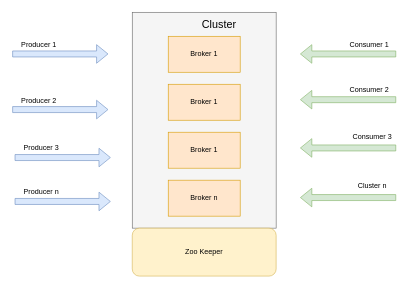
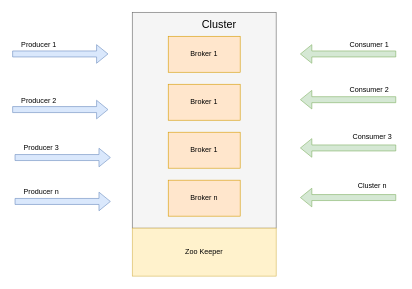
node "Zoo Keeper": shape rounded rectangle -> rectangle
